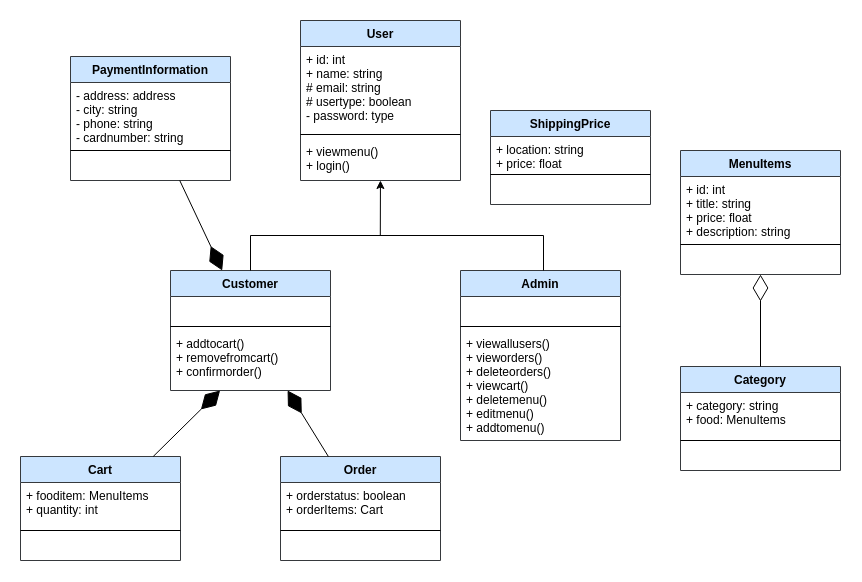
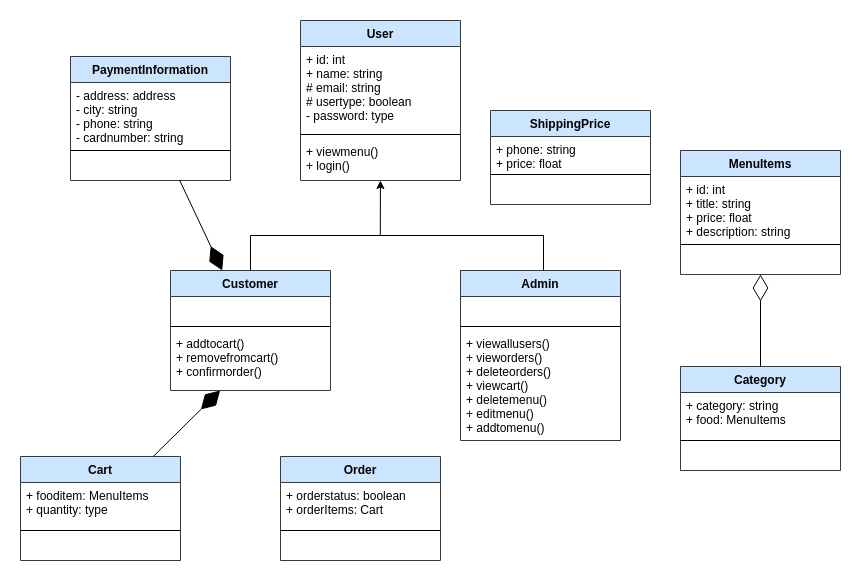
node "+ location: string + price: float": label "+ location: string + price: float" -> "+ phone: string + price: float"
edge "Order" -> "Customer": removed
node "+ fooditem: MenuItems + quantity: int": label "+ fooditem: MenuItems + quantity: int" -> "+ fooditem: MenuItems + quantity: type"
